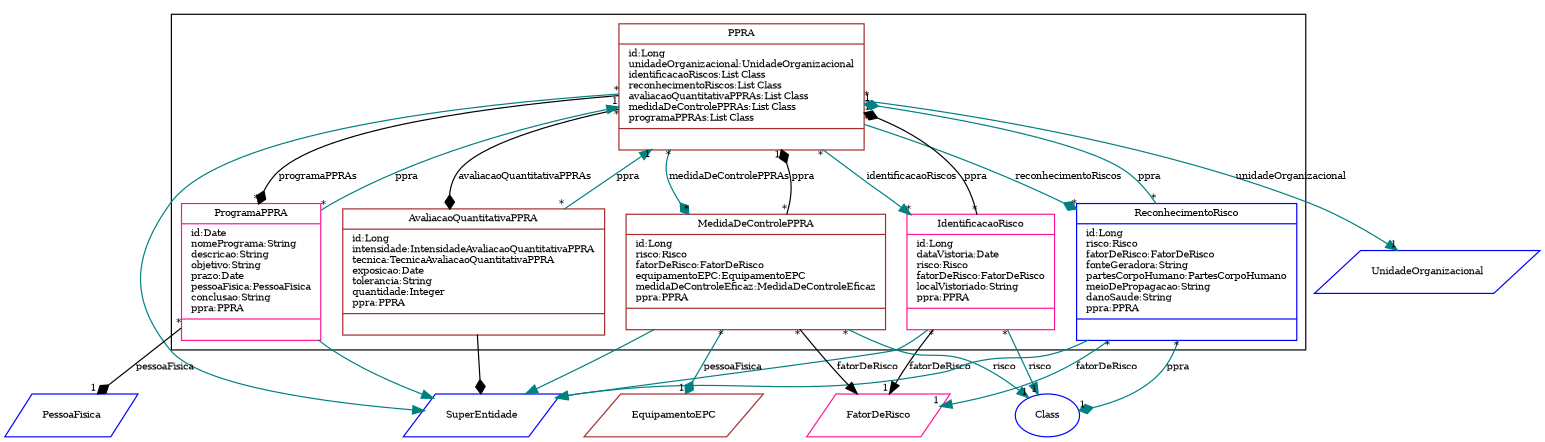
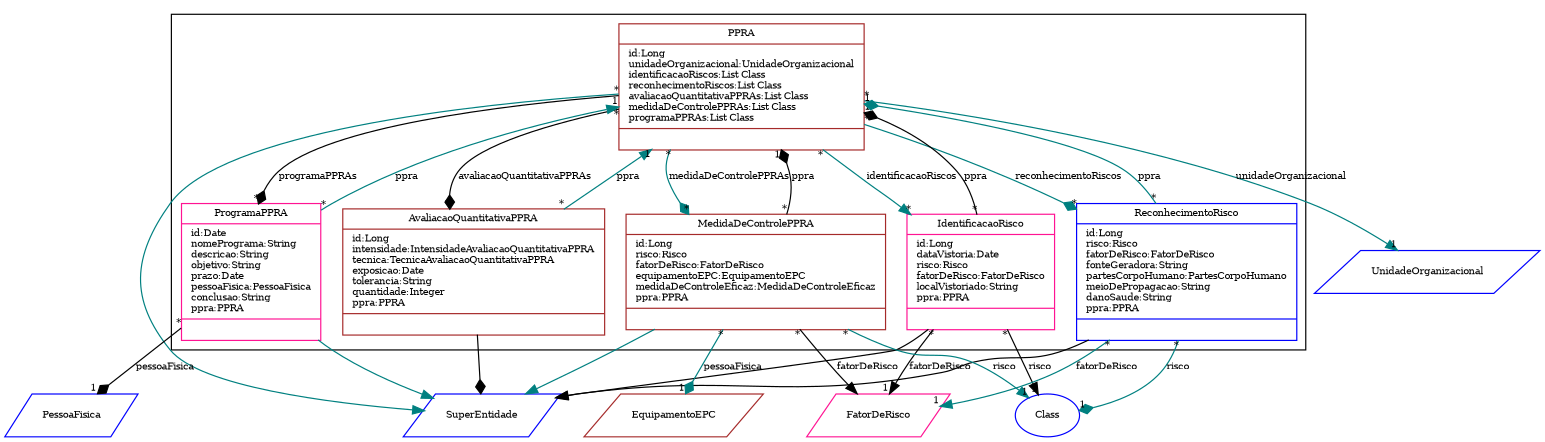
edge "IdentificacaoRisco" -> "Class": color teal -> black
edge "ReconhecimentoRisco" -> "Class": label "ppra" -> "risco"
edge "IdentificacaoRisco" -> "SuperEntidade": color teal -> black
edge "ReconhecimentoRisco" -> "SuperEntidade": color teal -> black
